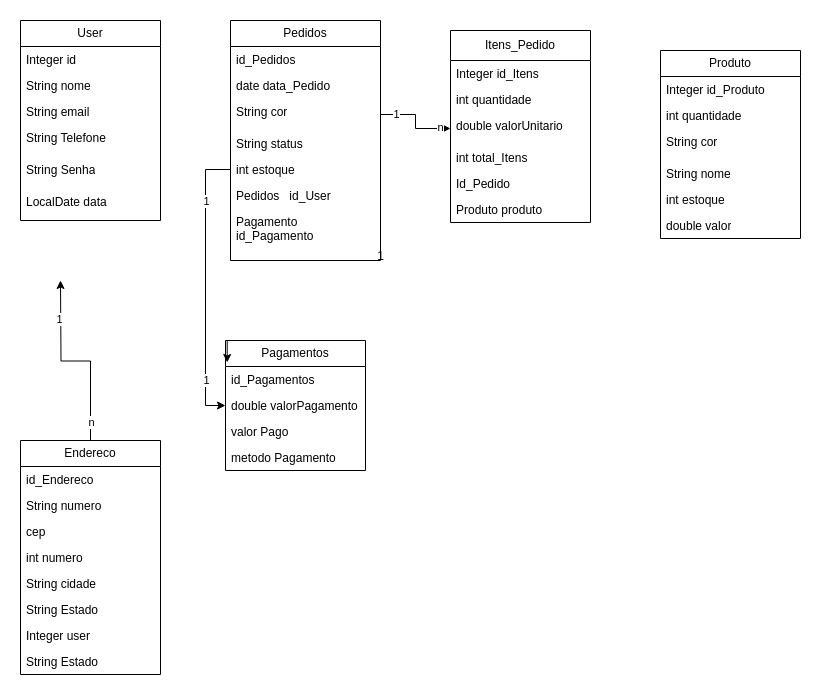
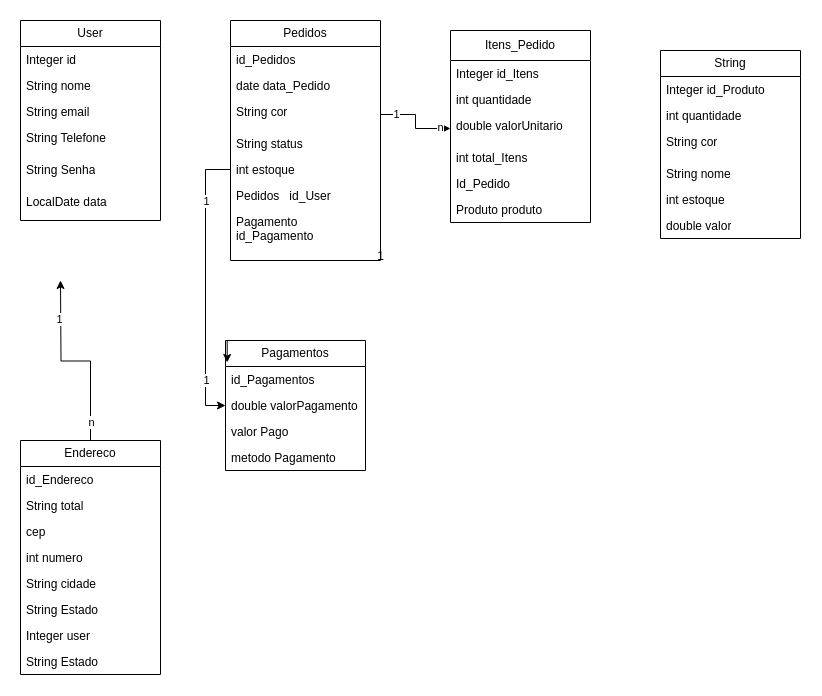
node "Produto": label "Produto" -> "String"
node "String numero": label "String numero" -> "String total"
